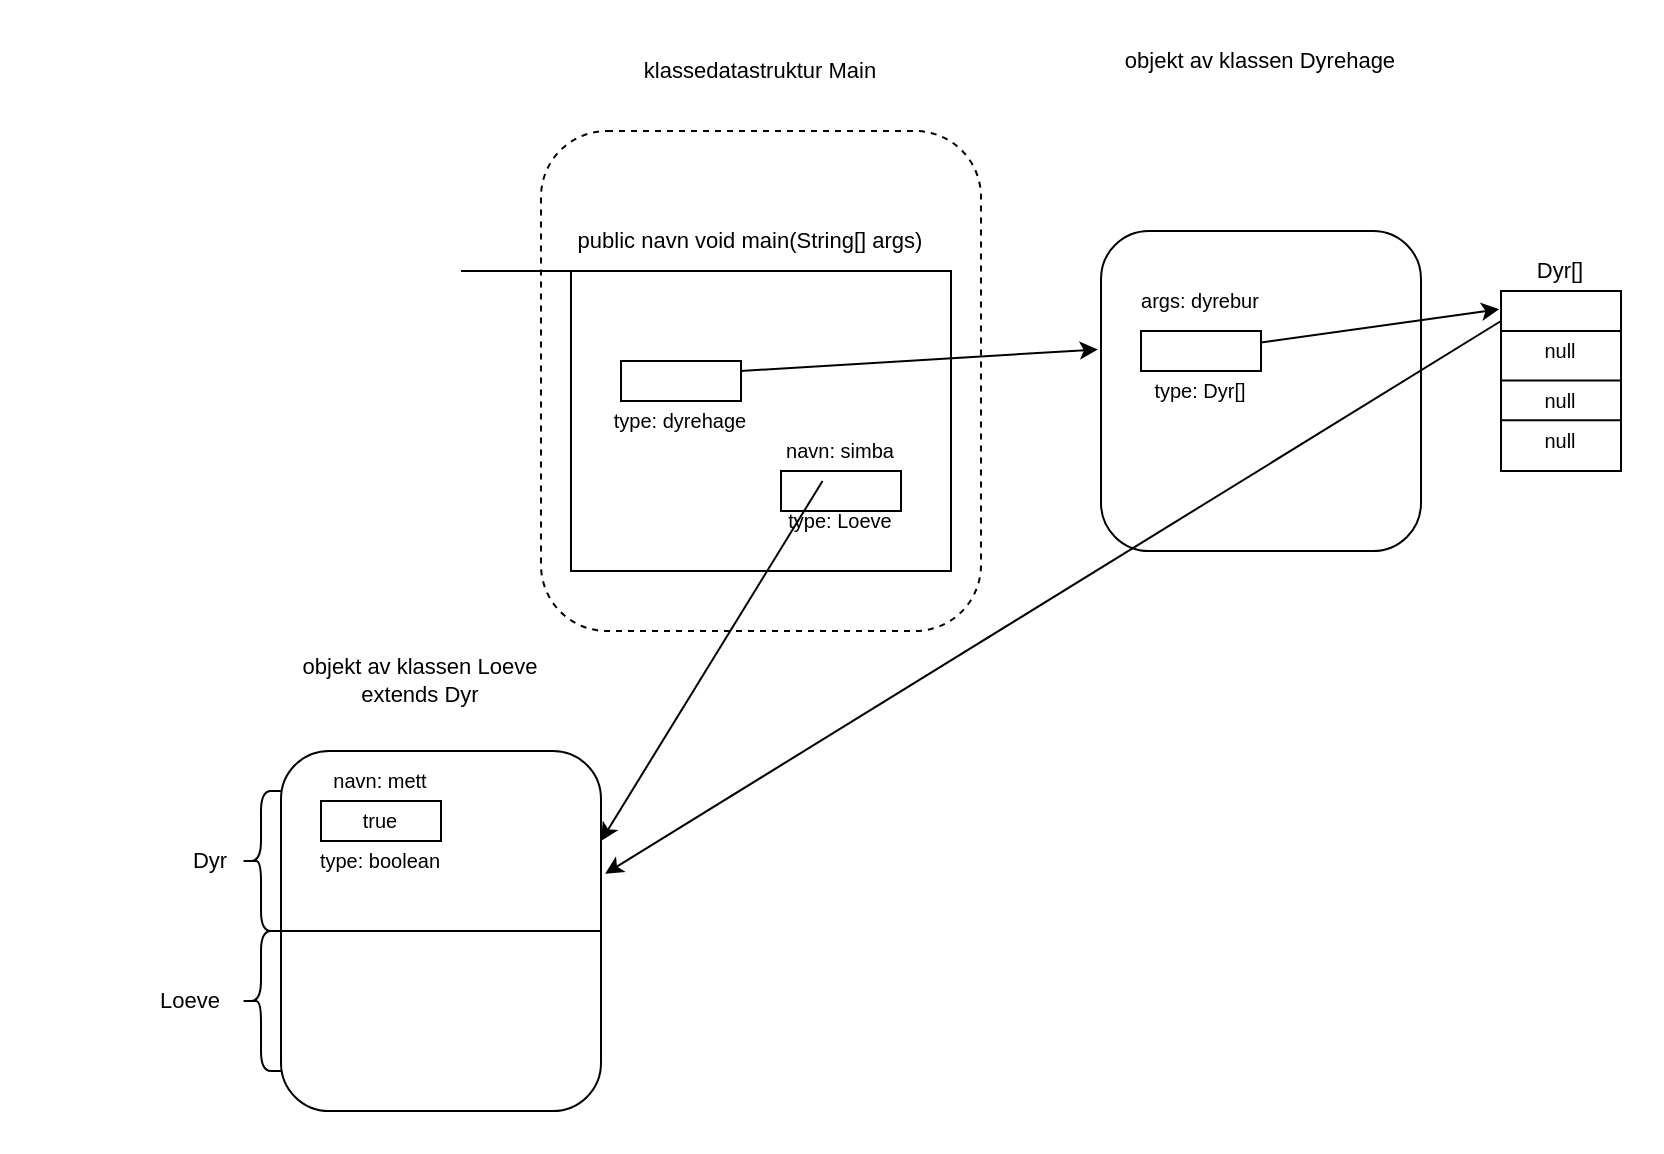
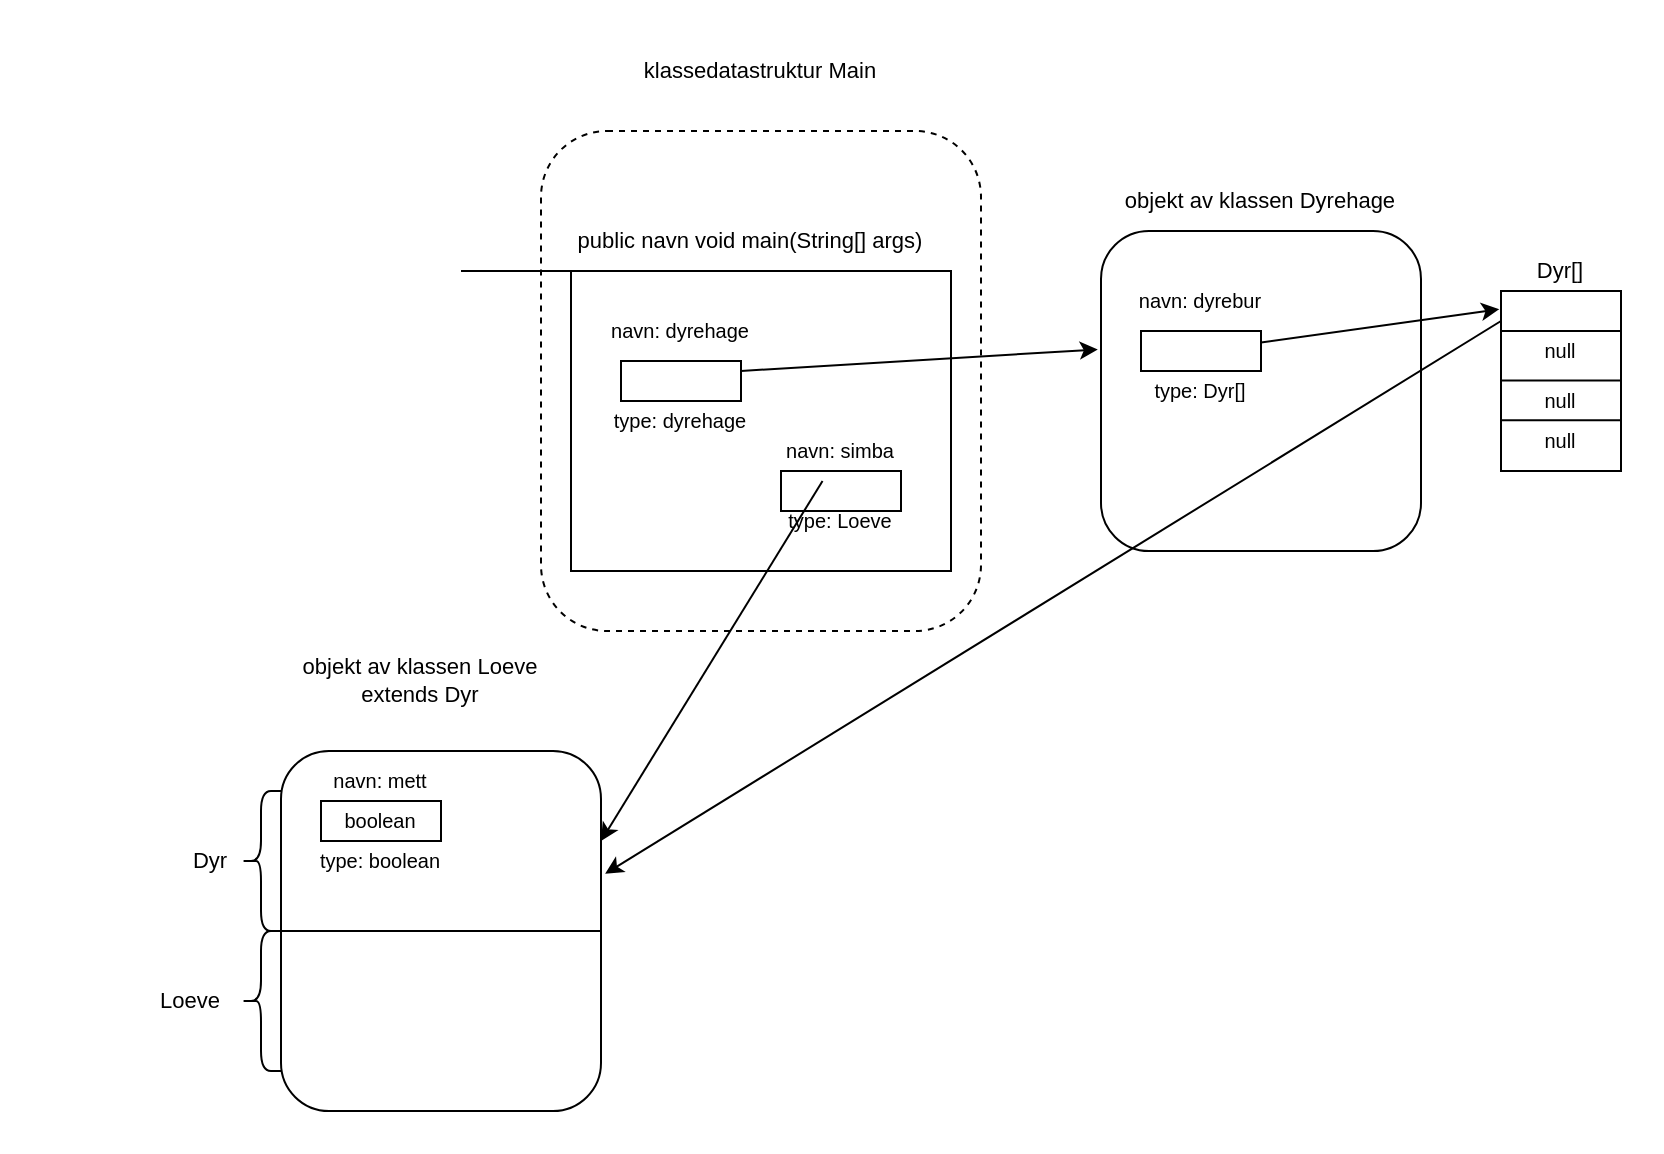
node "objekt av klassen Dyrehage": moved (1261, 61) -> (1261, 201)
node "args: dyrebur": label "args: dyrebur" -> "navn: dyrebur"
node "navn: dyrehage": added
node "true": label "true" -> "boolean"
